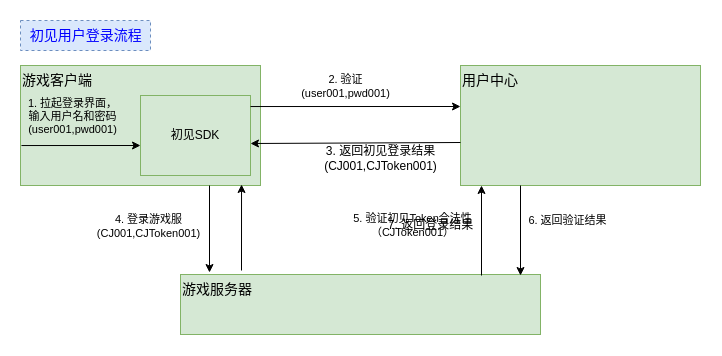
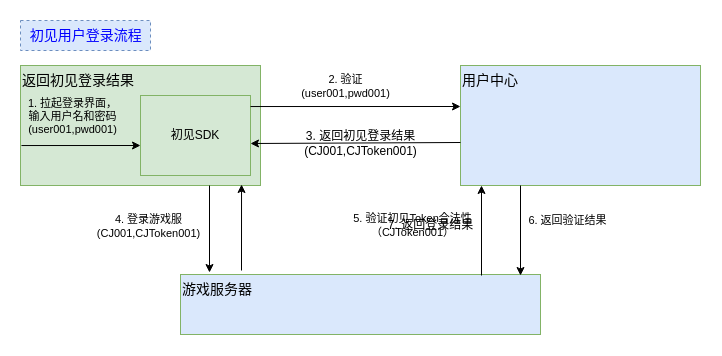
node "游戏客户端": label "游戏客户端" -> "返回初见登录结果"
node "用户中心": fillcolor #d5e8d4 -> #dae8fc
node "3. 返回初见登录结果 (CJ001,CJToken001)": moved (381, 159) -> (361, 144)
node "游戏服务器": fillcolor #d5e8d4 -> #dae8fc
